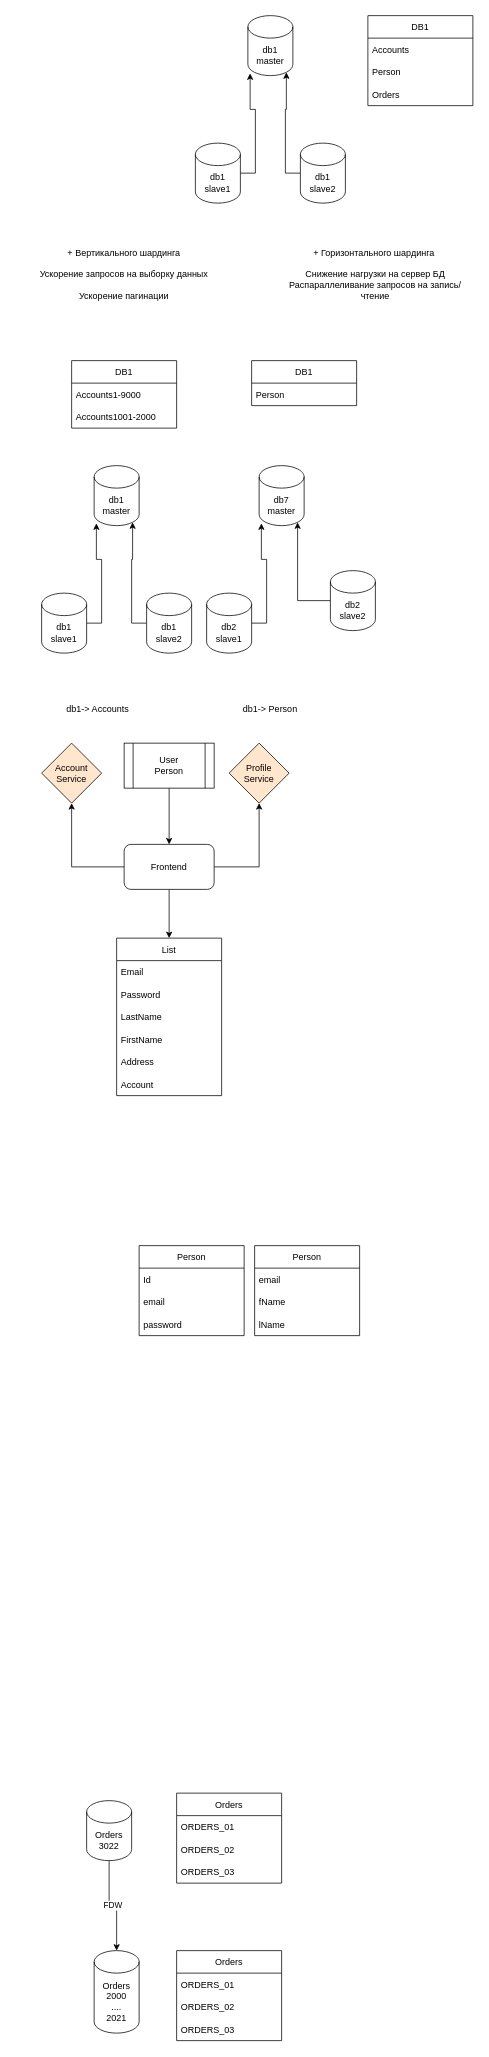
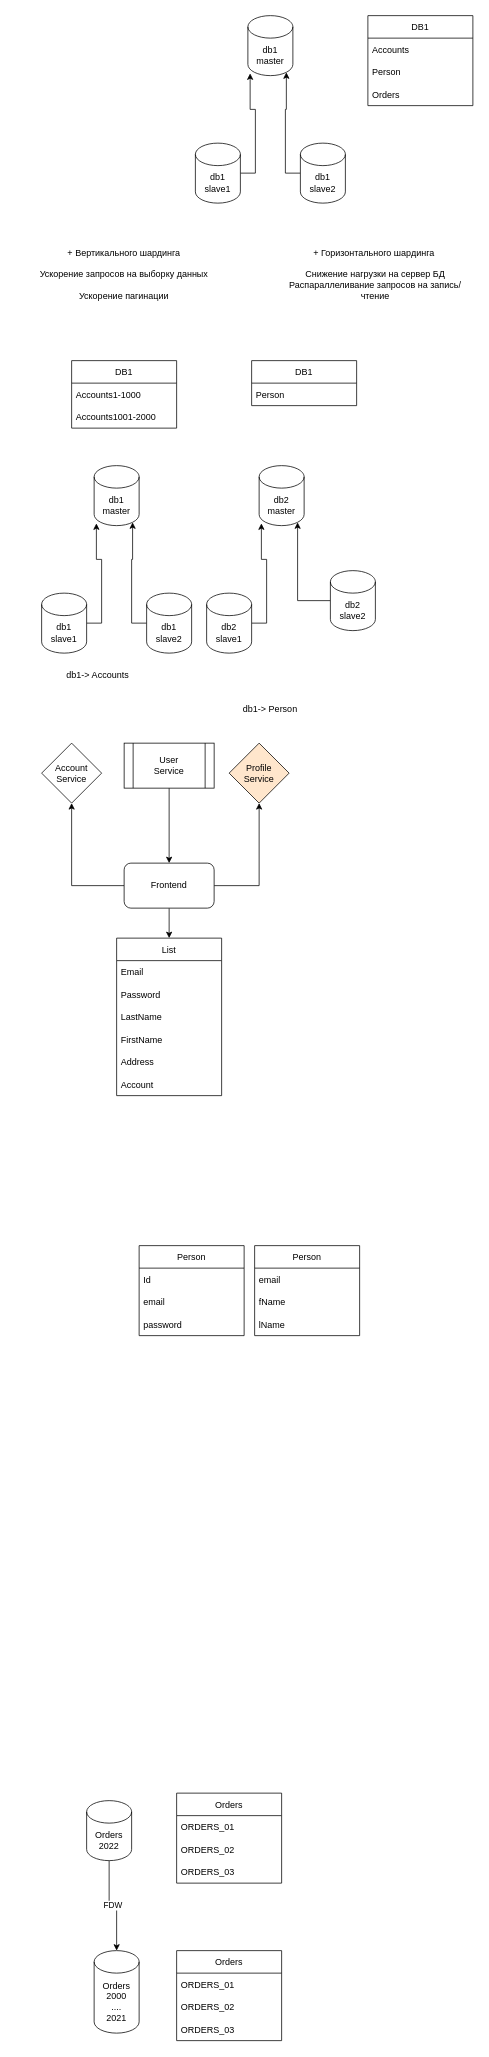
node "Accounts1-9000": label "Accounts1-9000" -> "Accounts1-1000"
node "db7 master": label "db7 master" -> "db2 master"
node "db1-> Accounts": moved (98, 709) -> (98, 675)
node "User Person": label "User Person" -> "User Service"
node "Account Service": fillcolor #ffe6cc -> #ffffff
node "Frontend": moved (169, 867) -> (169, 885)
node "Orders 3022": label "Orders 3022" -> "Orders 2022"
